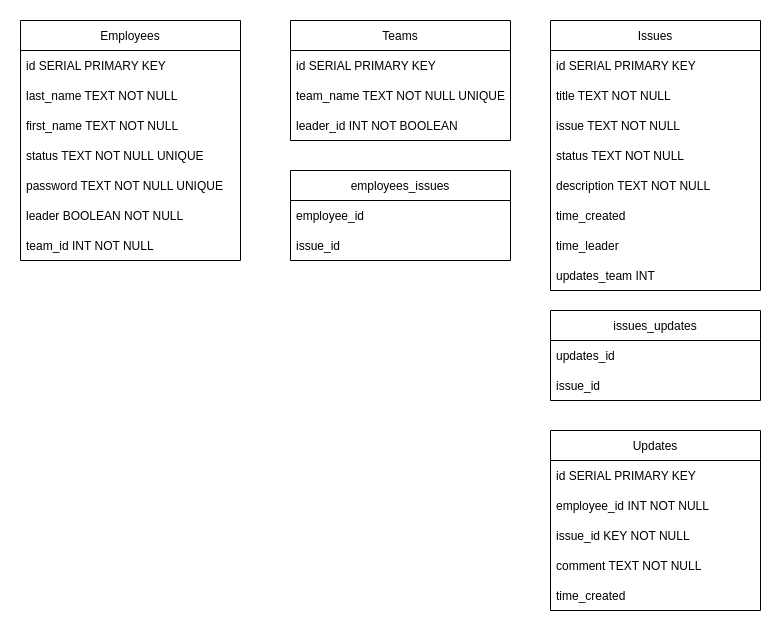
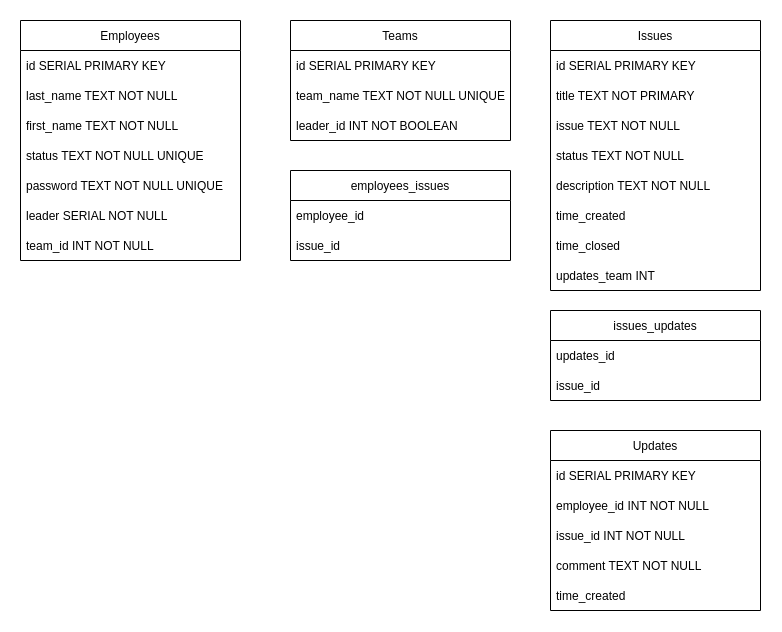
node "title TEXT NOT NULL": label "title TEXT NOT NULL" -> "title TEXT NOT PRIMARY"
node "leader BOOLEAN NOT NULL": label "leader BOOLEAN NOT NULL" -> "leader SERIAL NOT NULL"
node "time_leader": label "time_leader" -> "time_closed"
node "issue_id KEY NOT NULL": label "issue_id KEY NOT NULL" -> "issue_id INT NOT NULL"
